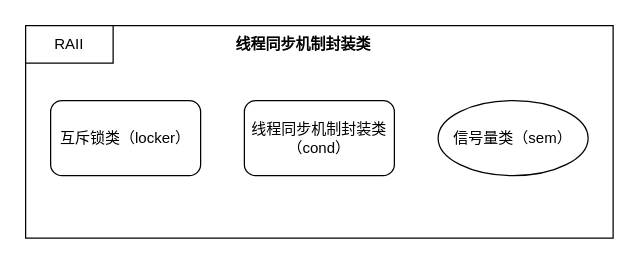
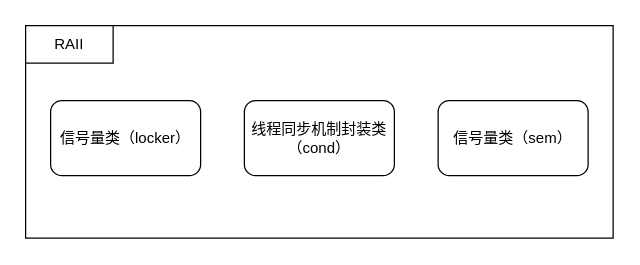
node "线程同步机制封装类": removed
node "互斥锁类（locker）": label "互斥锁类（locker）" -> "信号量类（locker）"
node "信号量类（sem）": shape ellipse -> rounded rectangle
